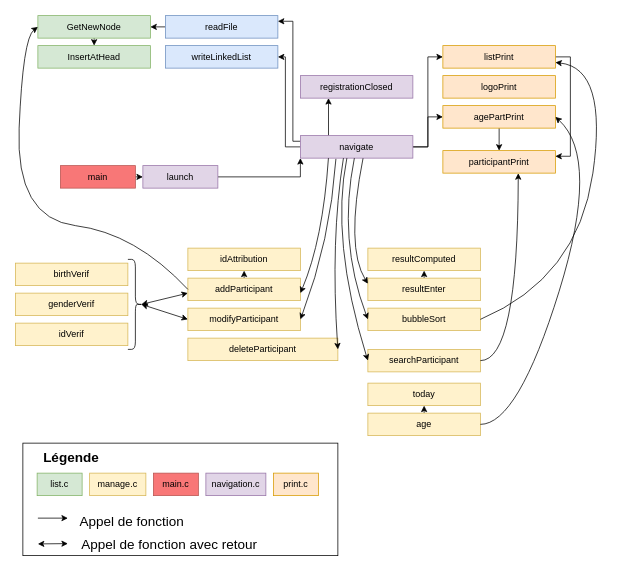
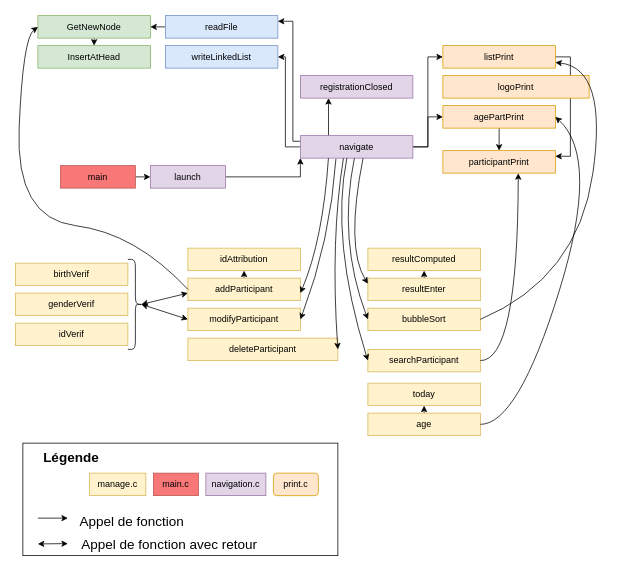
node "logoPrint": size 113x23 -> 146x23
node "launch": moved (180, 177) -> (188, 177)
node "list.c": removed
node "print.c": shape rectangle -> rounded rectangle
